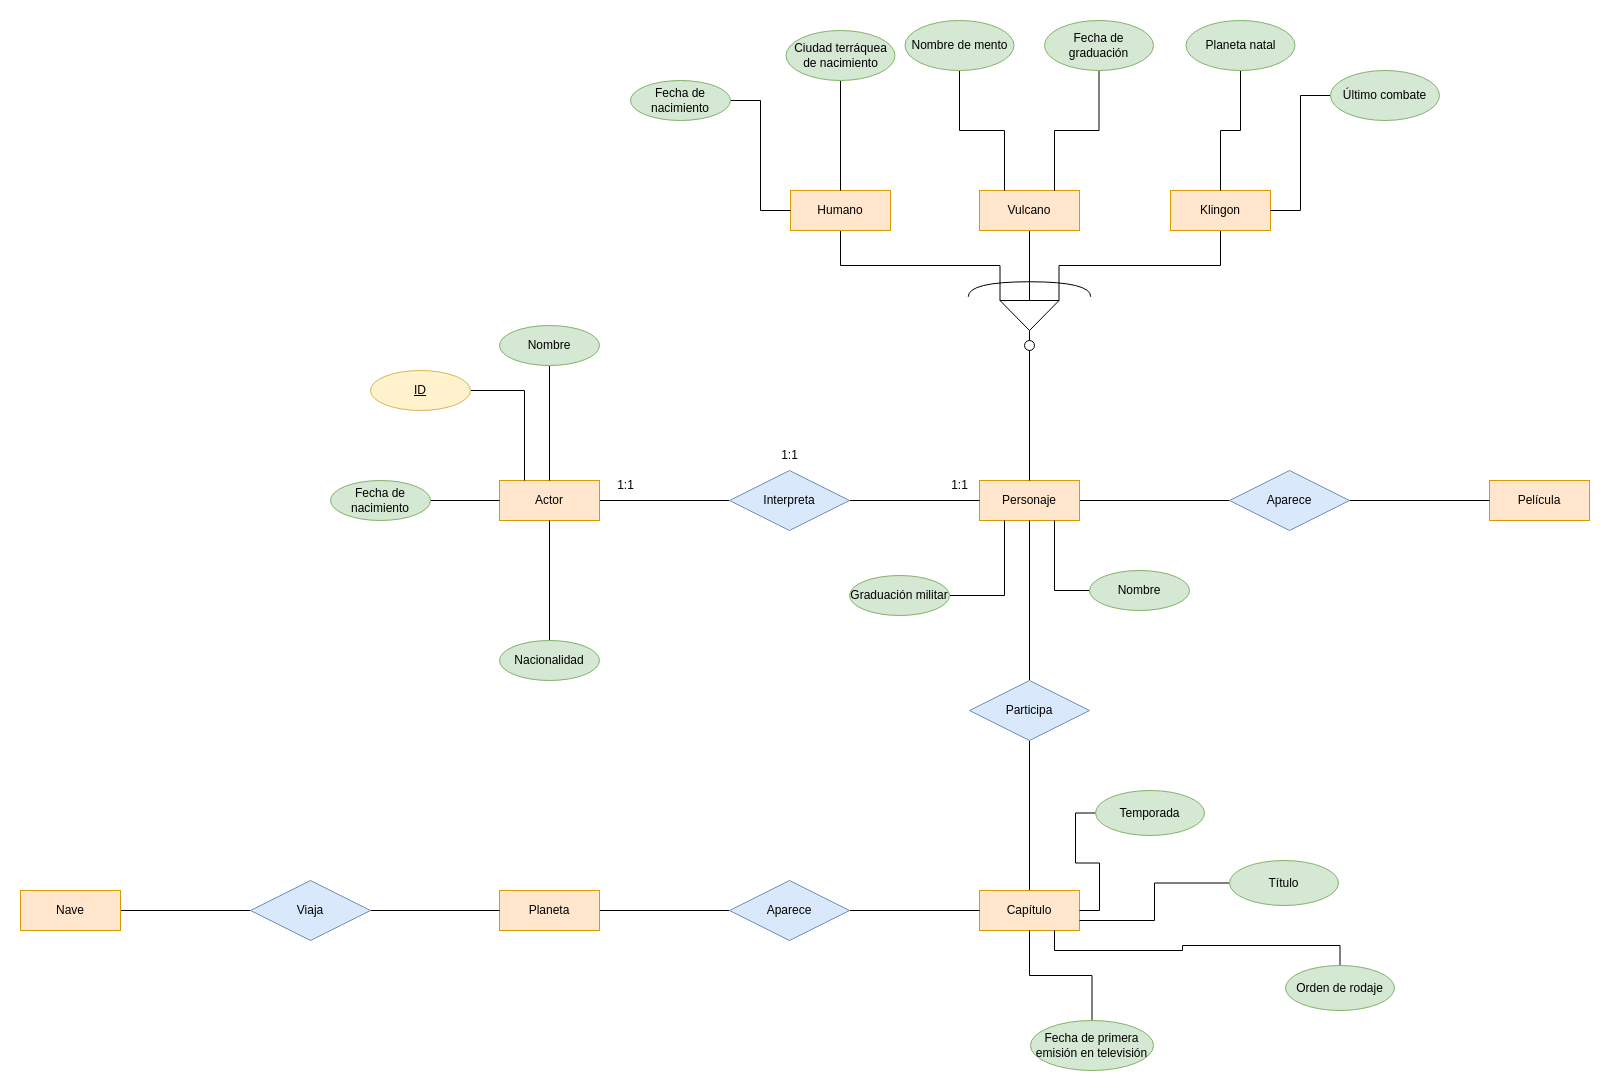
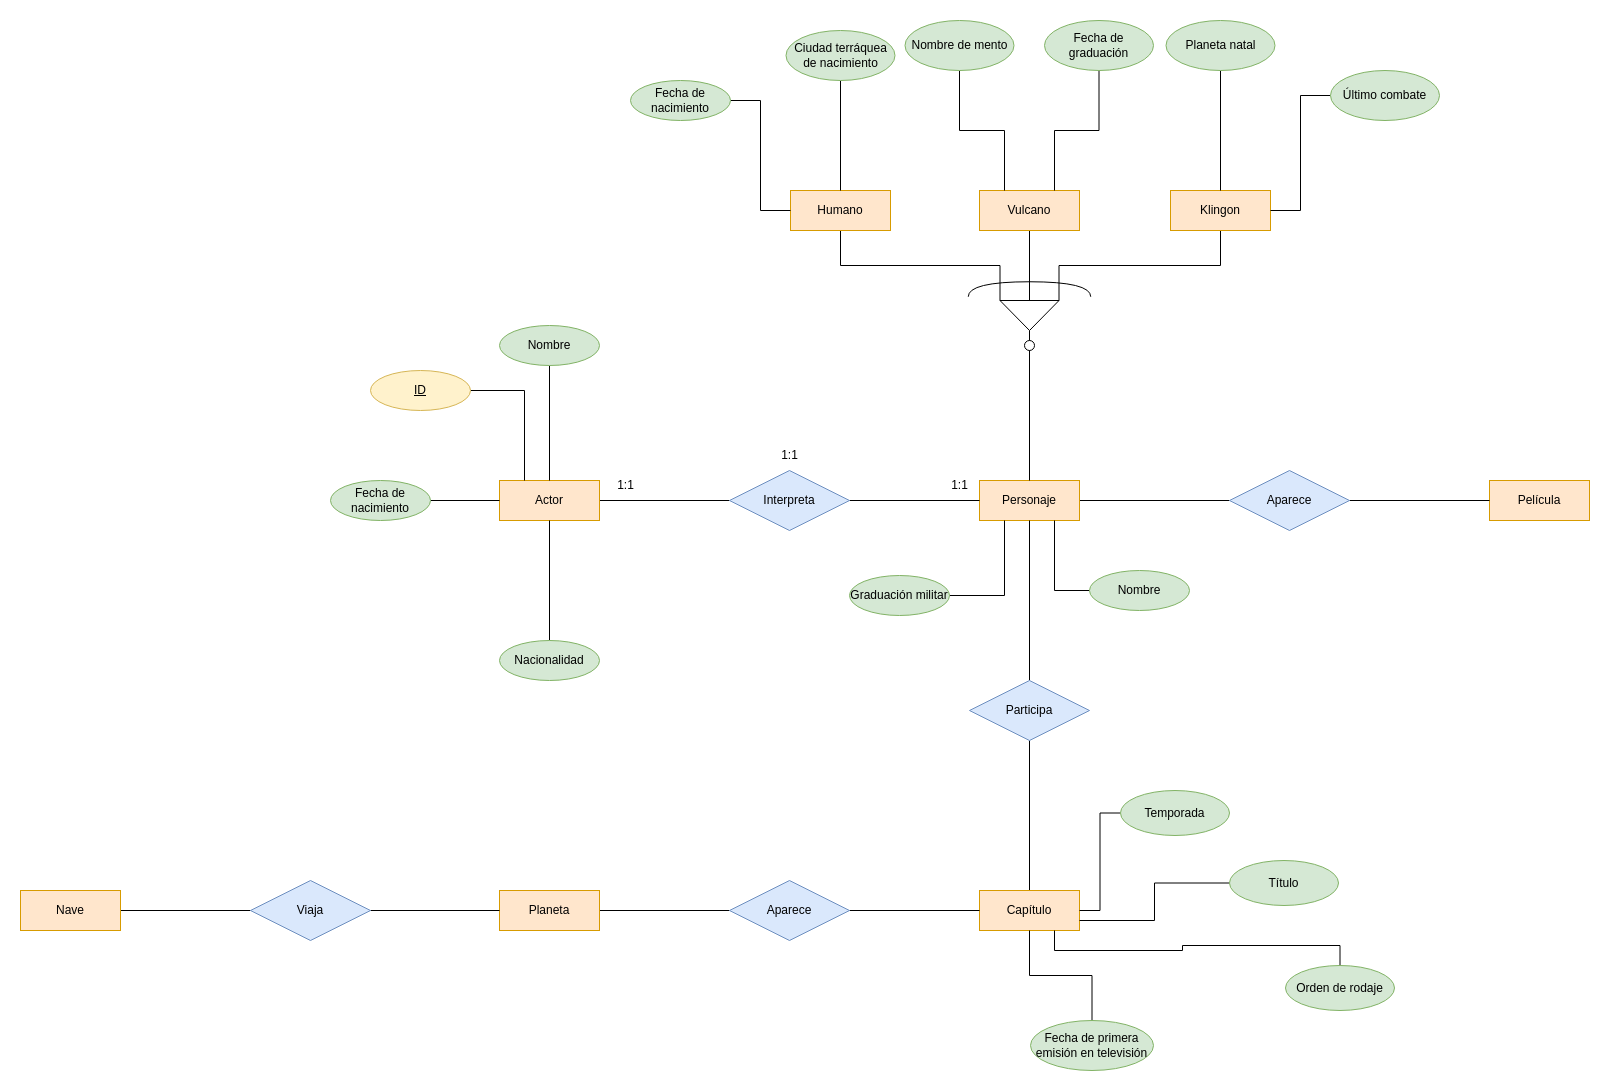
node "Planeta natal": moved (1241, 46) -> (1221, 46)
node "Temporada": moved (1150, 813) -> (1175, 813)
